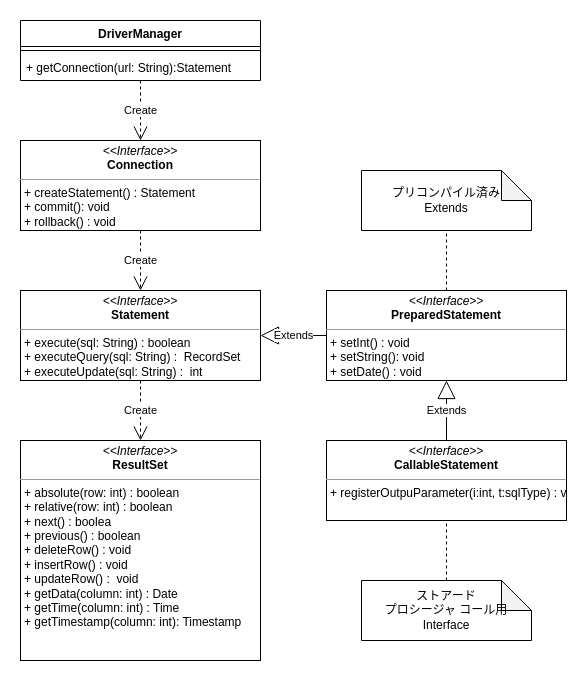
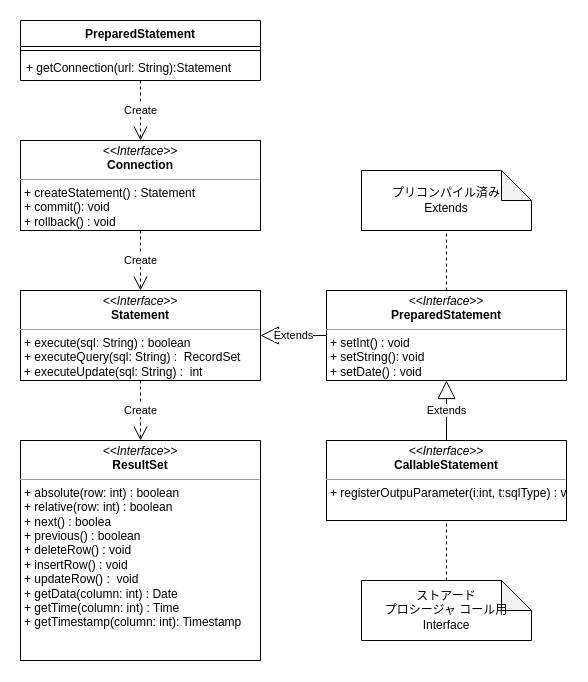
node "DriverManager": label "DriverManager" -> "PreparedStatement"
